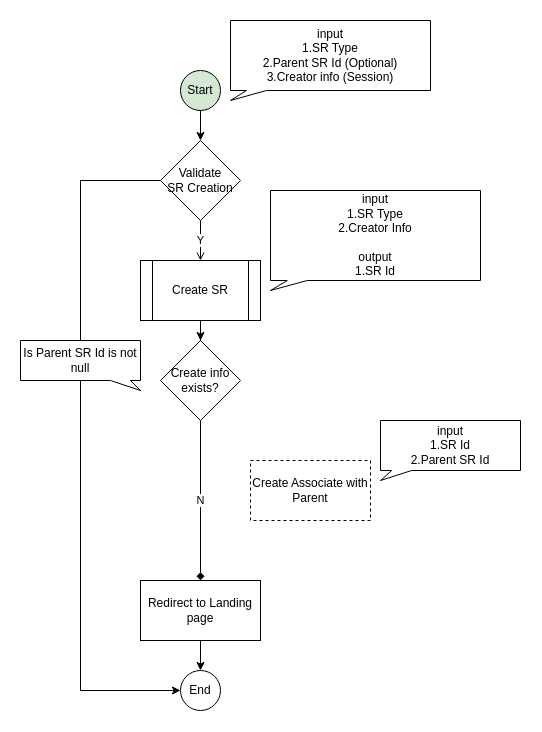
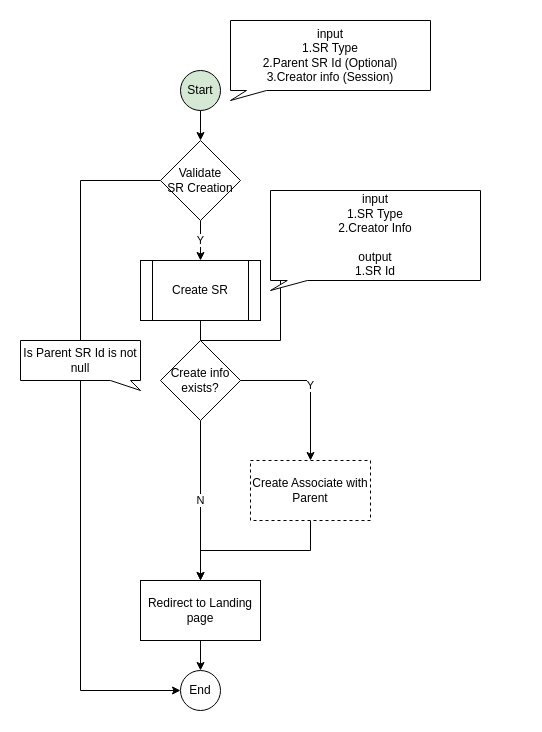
edge "Validate SR Creation" -> "Create SR": arrowhead open -> classic
edge "Create SR" -> "Create info exists?": now "Create SR" -> "input 1.SR Type 2.Creator Info output 1.SR Id"
edge "Create info exists?" -> "Create Associate with Parent": added, label "Y"
node "input 1.SR Id 2.Parent SR Id": removed
edge "Create info exists?" -> "Redirect to Landing page": arrowhead diamond -> classic
edge "Create Associate with Parent" -> "Redirect to Landing page": added
